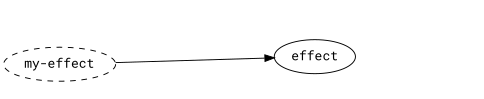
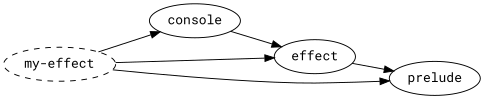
node "console": added
node "prelude": added
